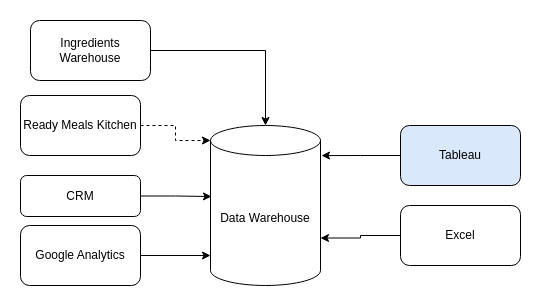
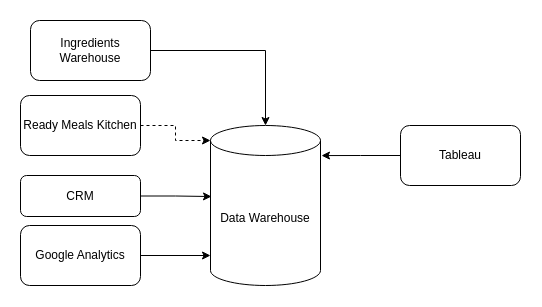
node "Tableau": fillcolor #dae8fc -> #ffffff
edge "Excel" -> "Data Warehouse": removed
node "Excel": removed
